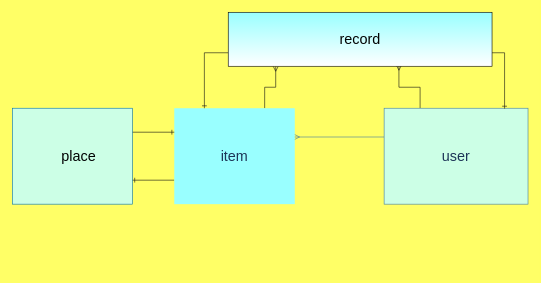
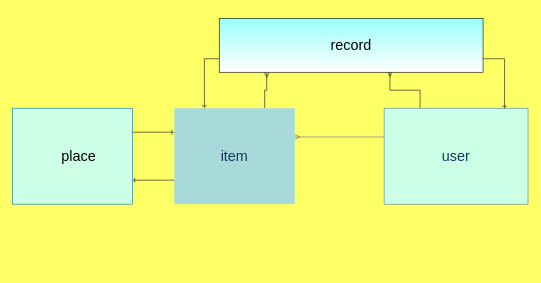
node "record": moved (360, 39) -> (351, 45)
node "item": fillcolor #99ffff -> #a8dadc
